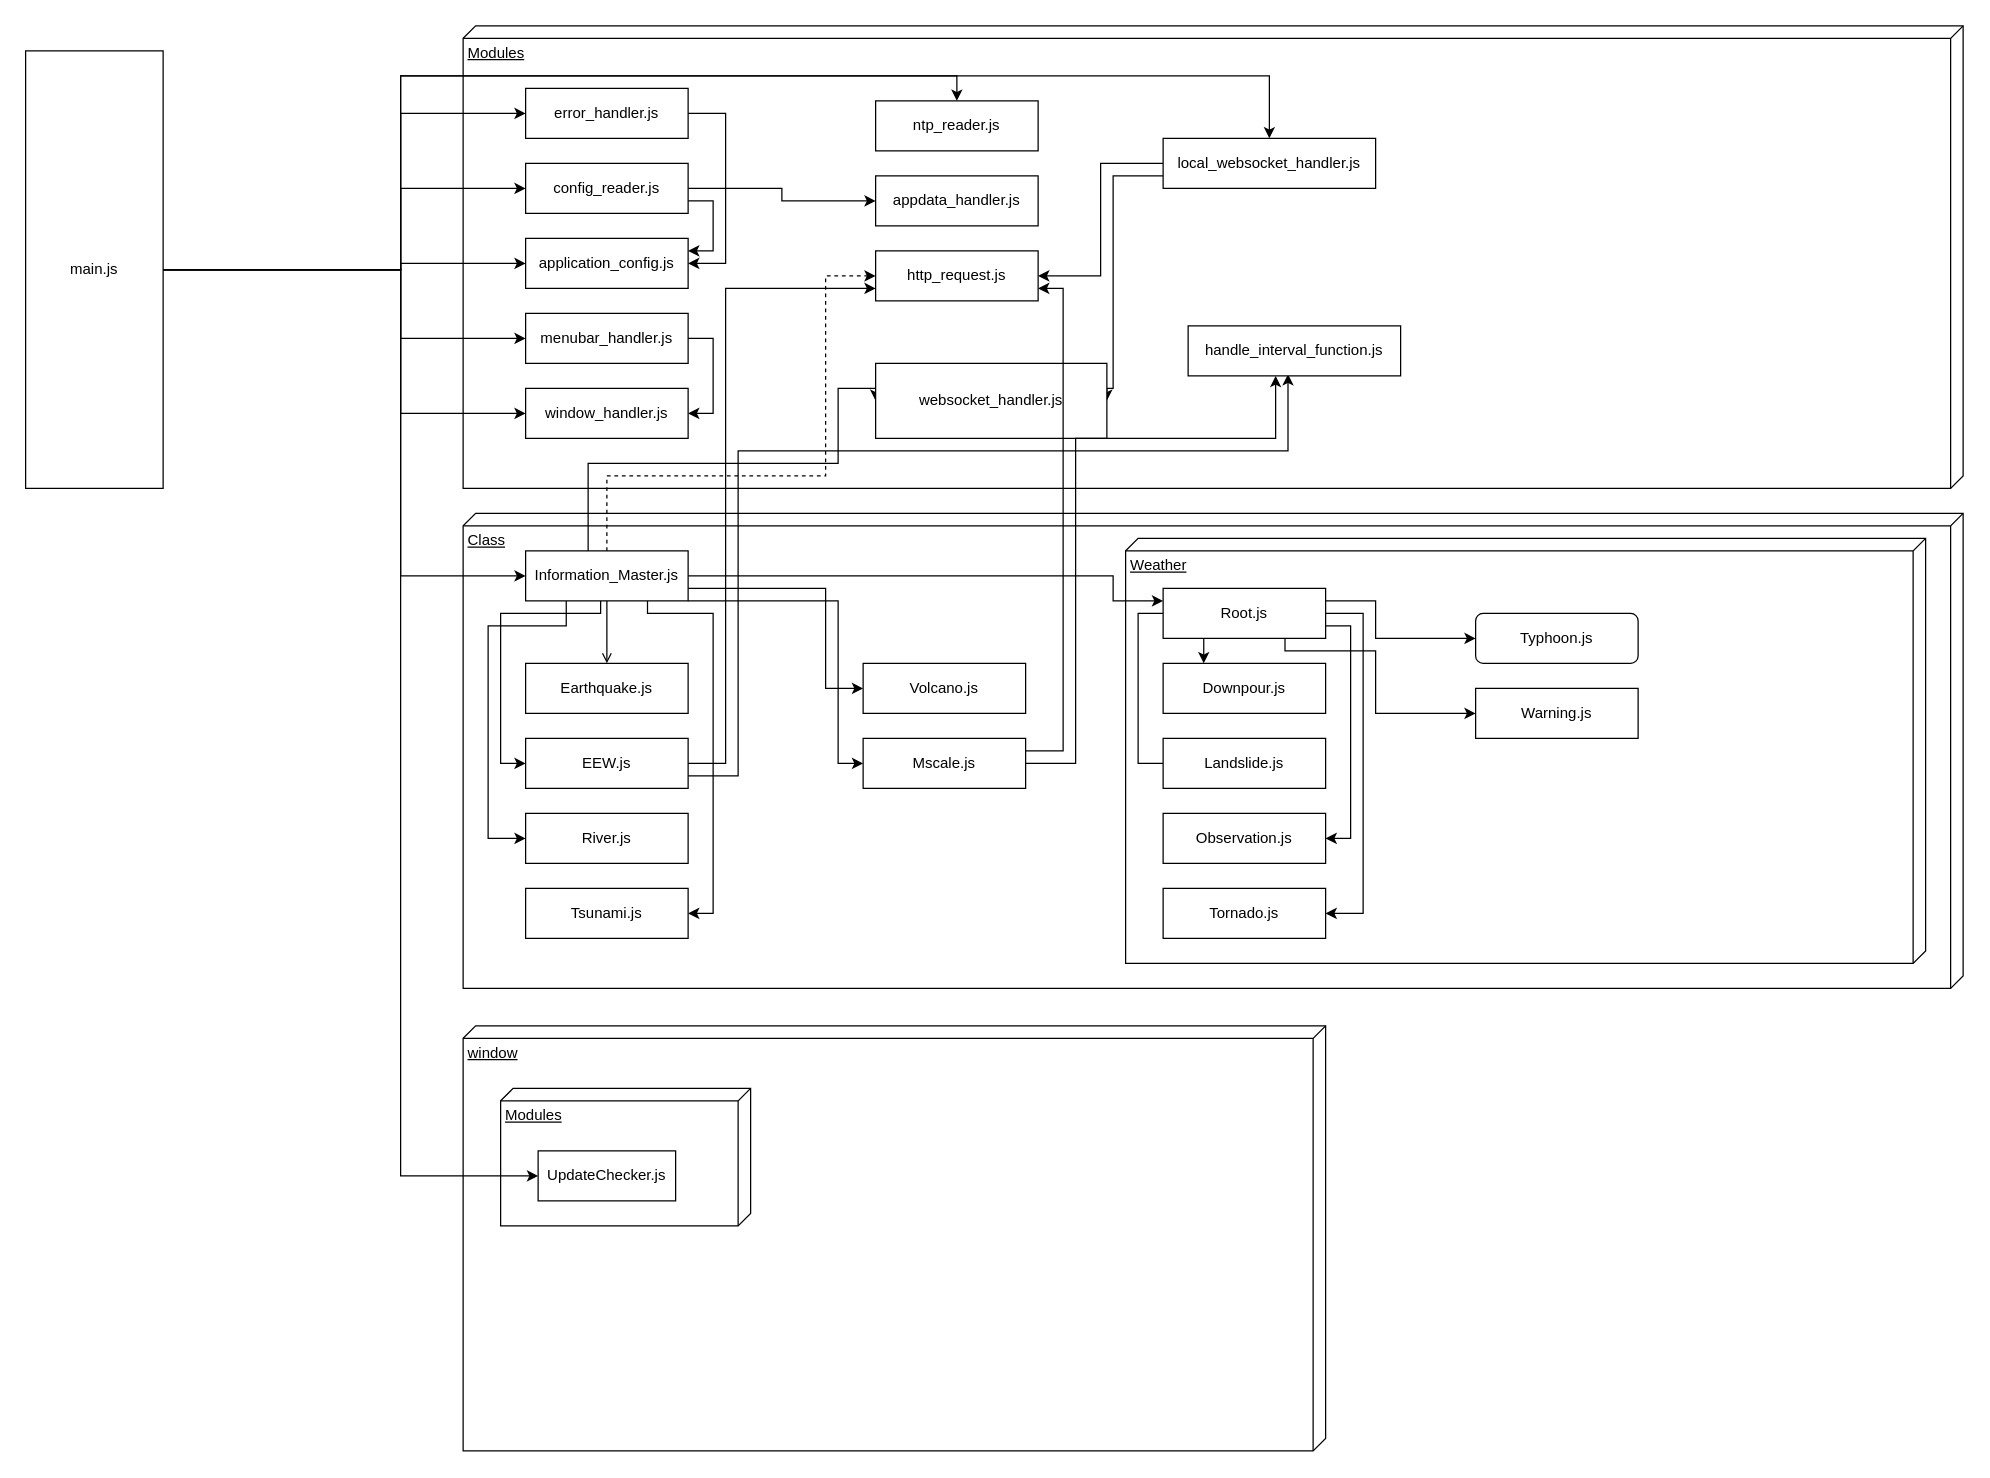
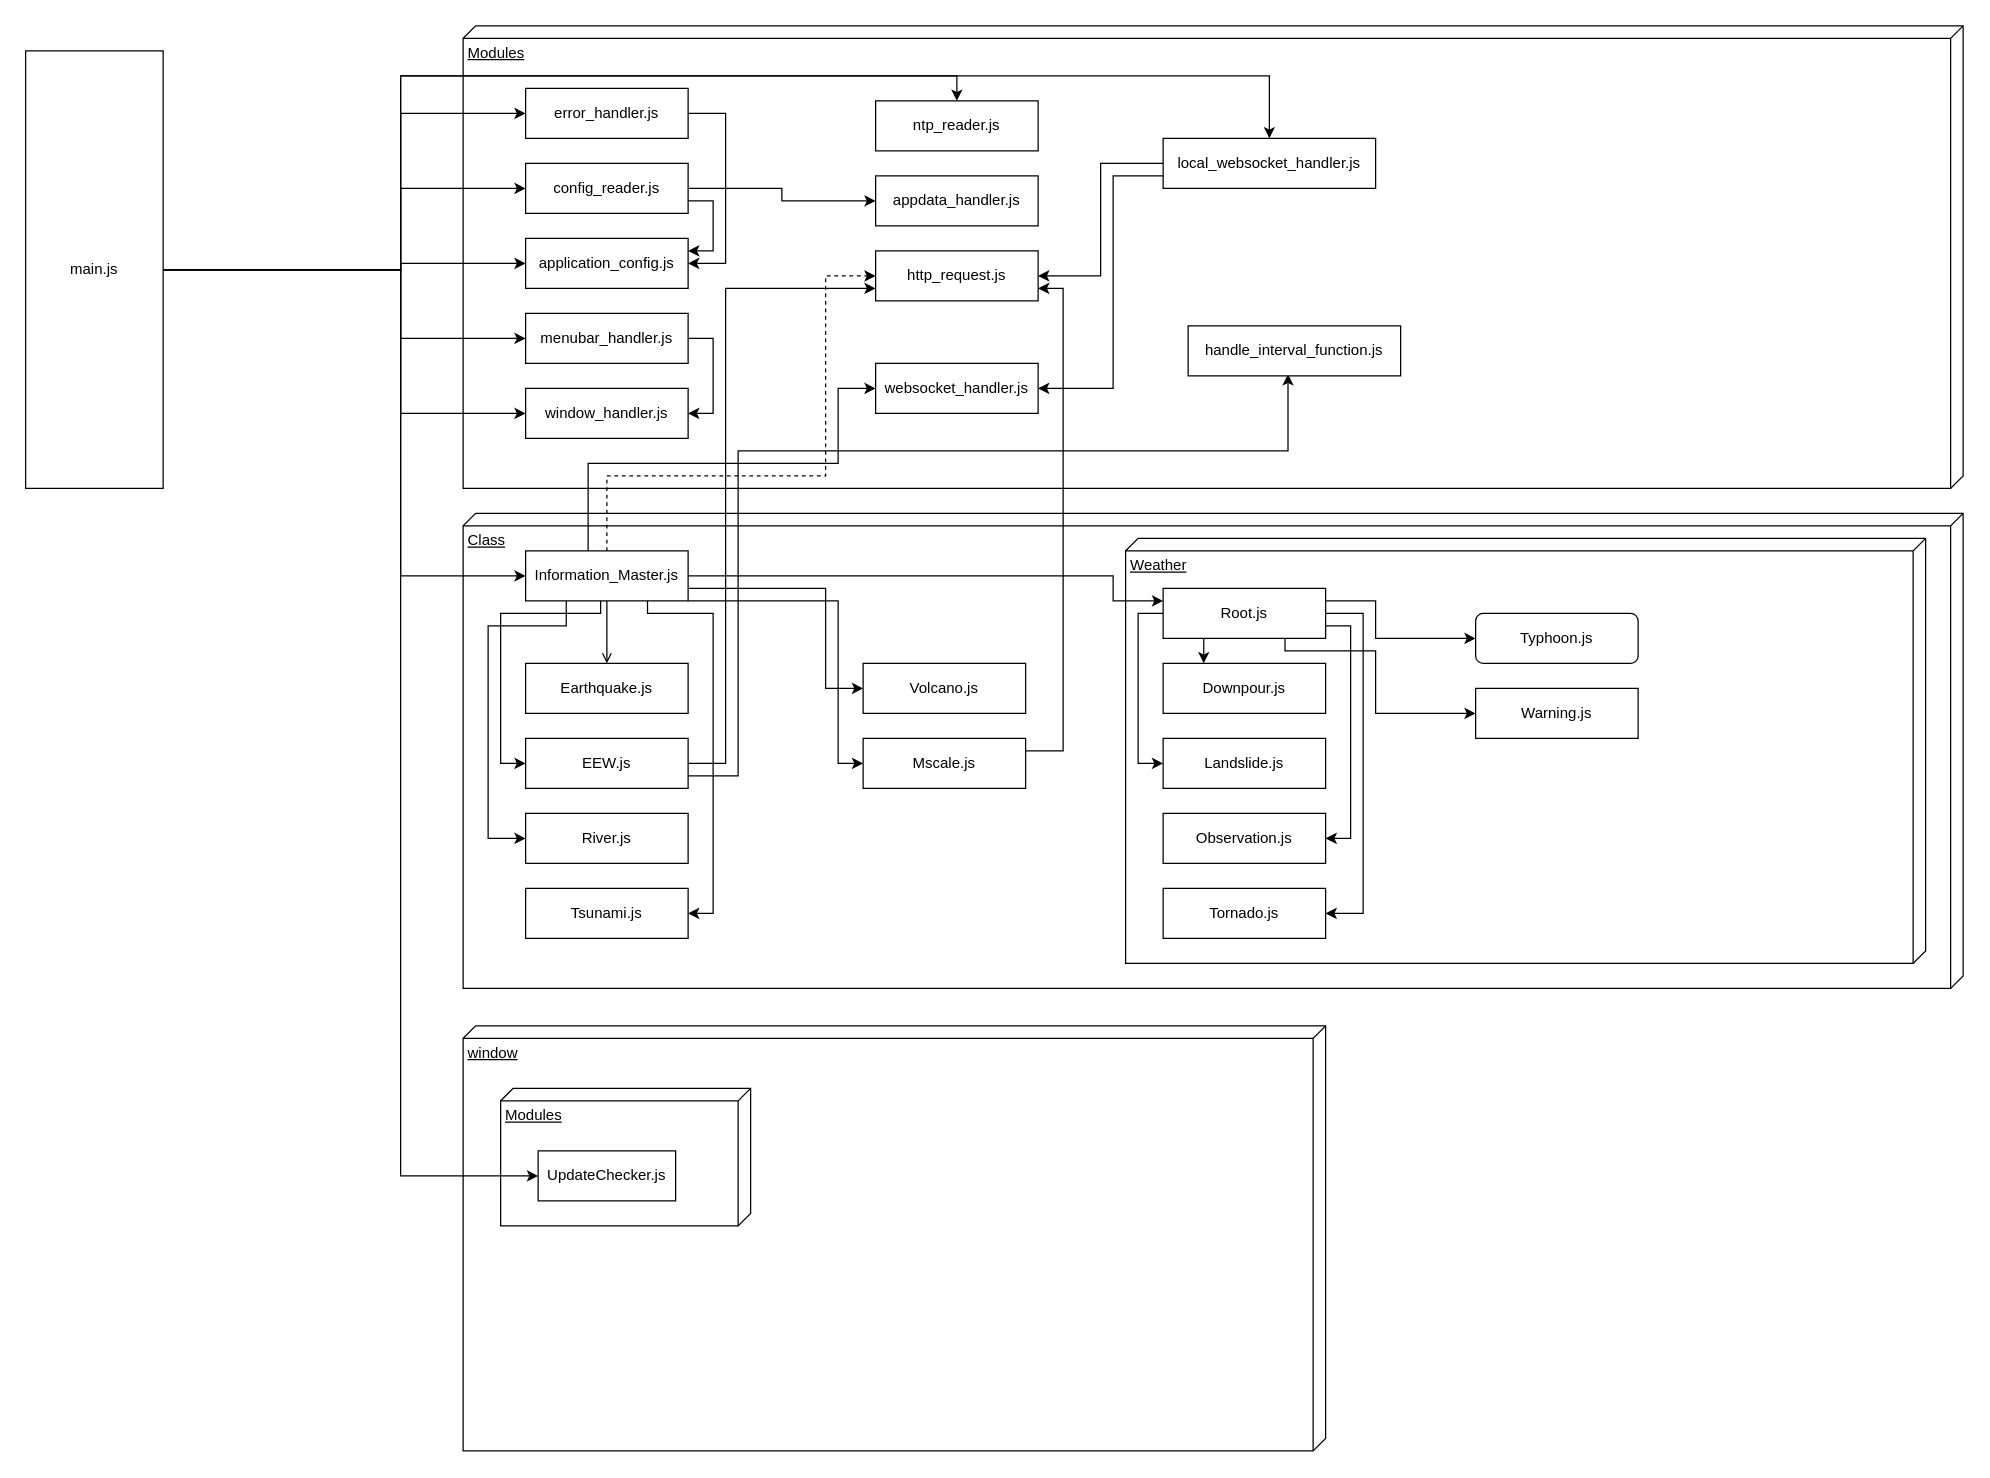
node "websocket_handler.js": size 231x75 -> 163x50
edge "Mscale.js" -> "handle_interval_function.js": removed
edge "Root.js" -- "Landslide.js": arrowhead none -> classic
